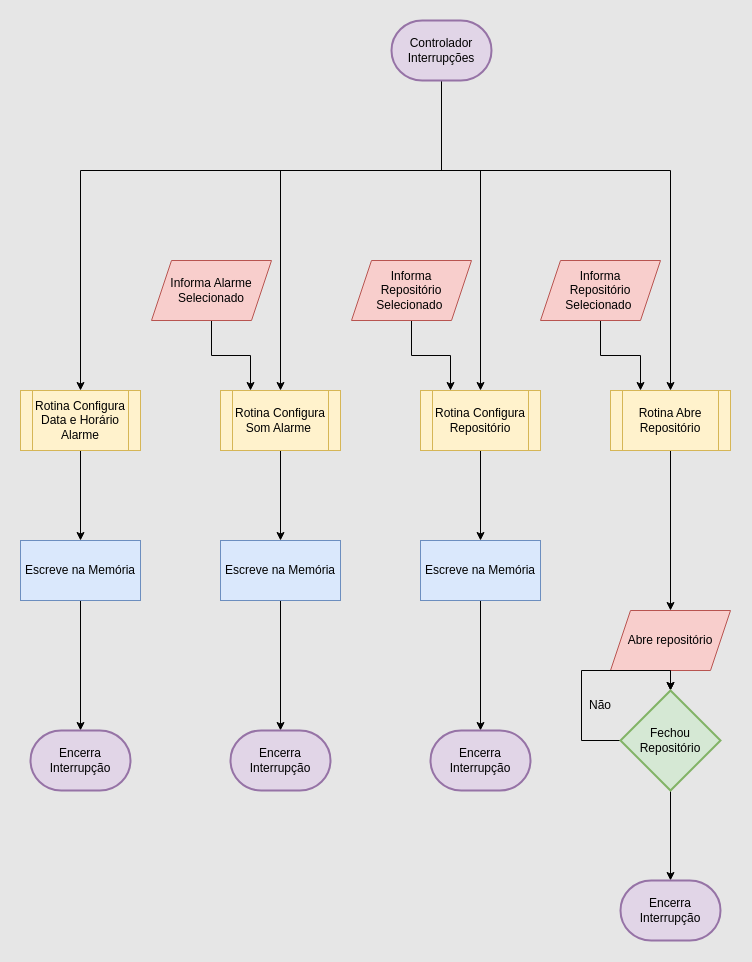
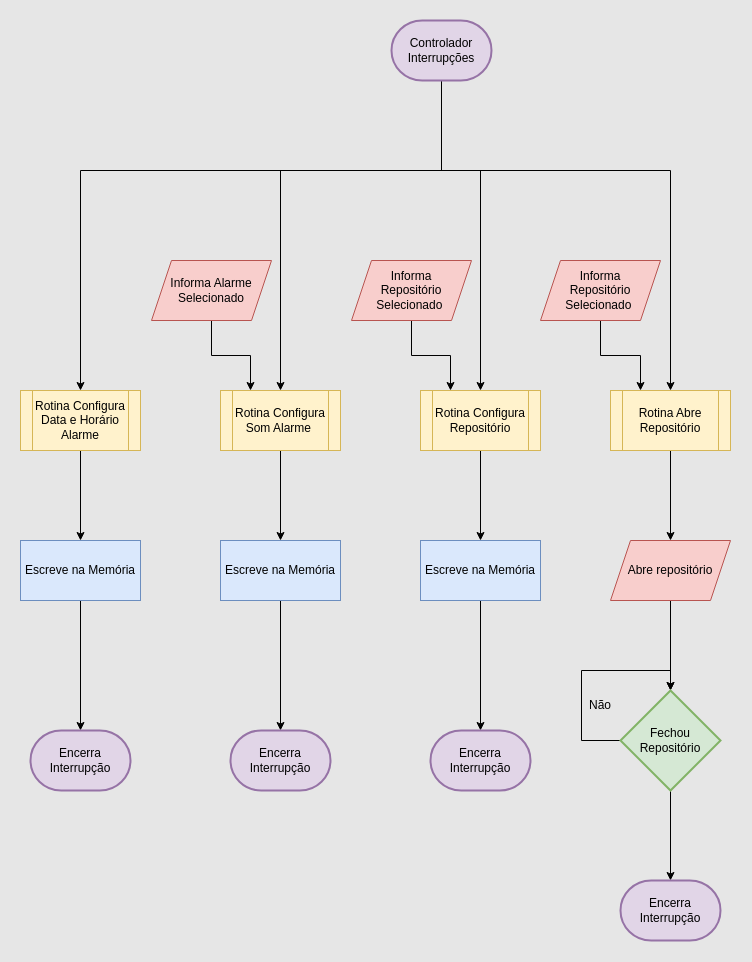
node "Abre repositório": moved (671, 641) -> (671, 571)
